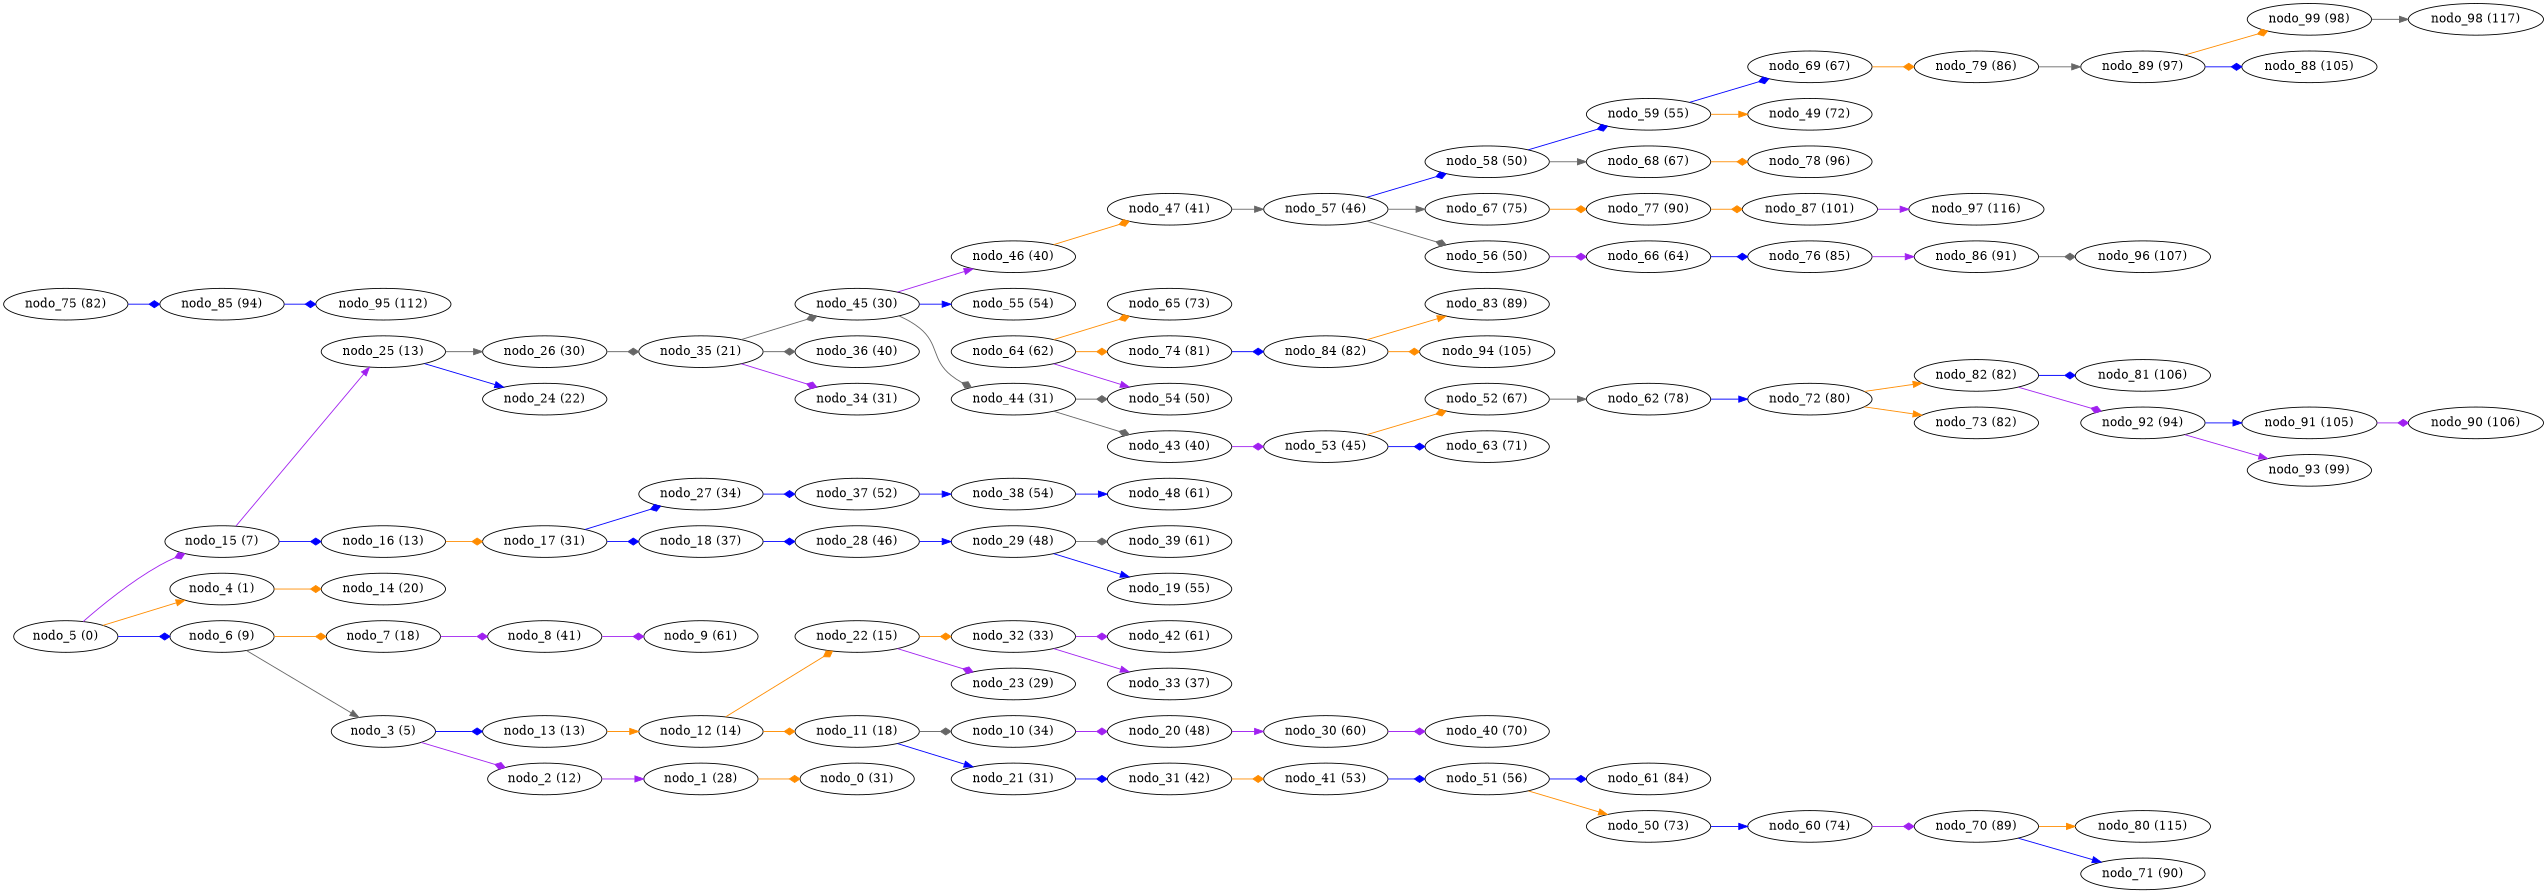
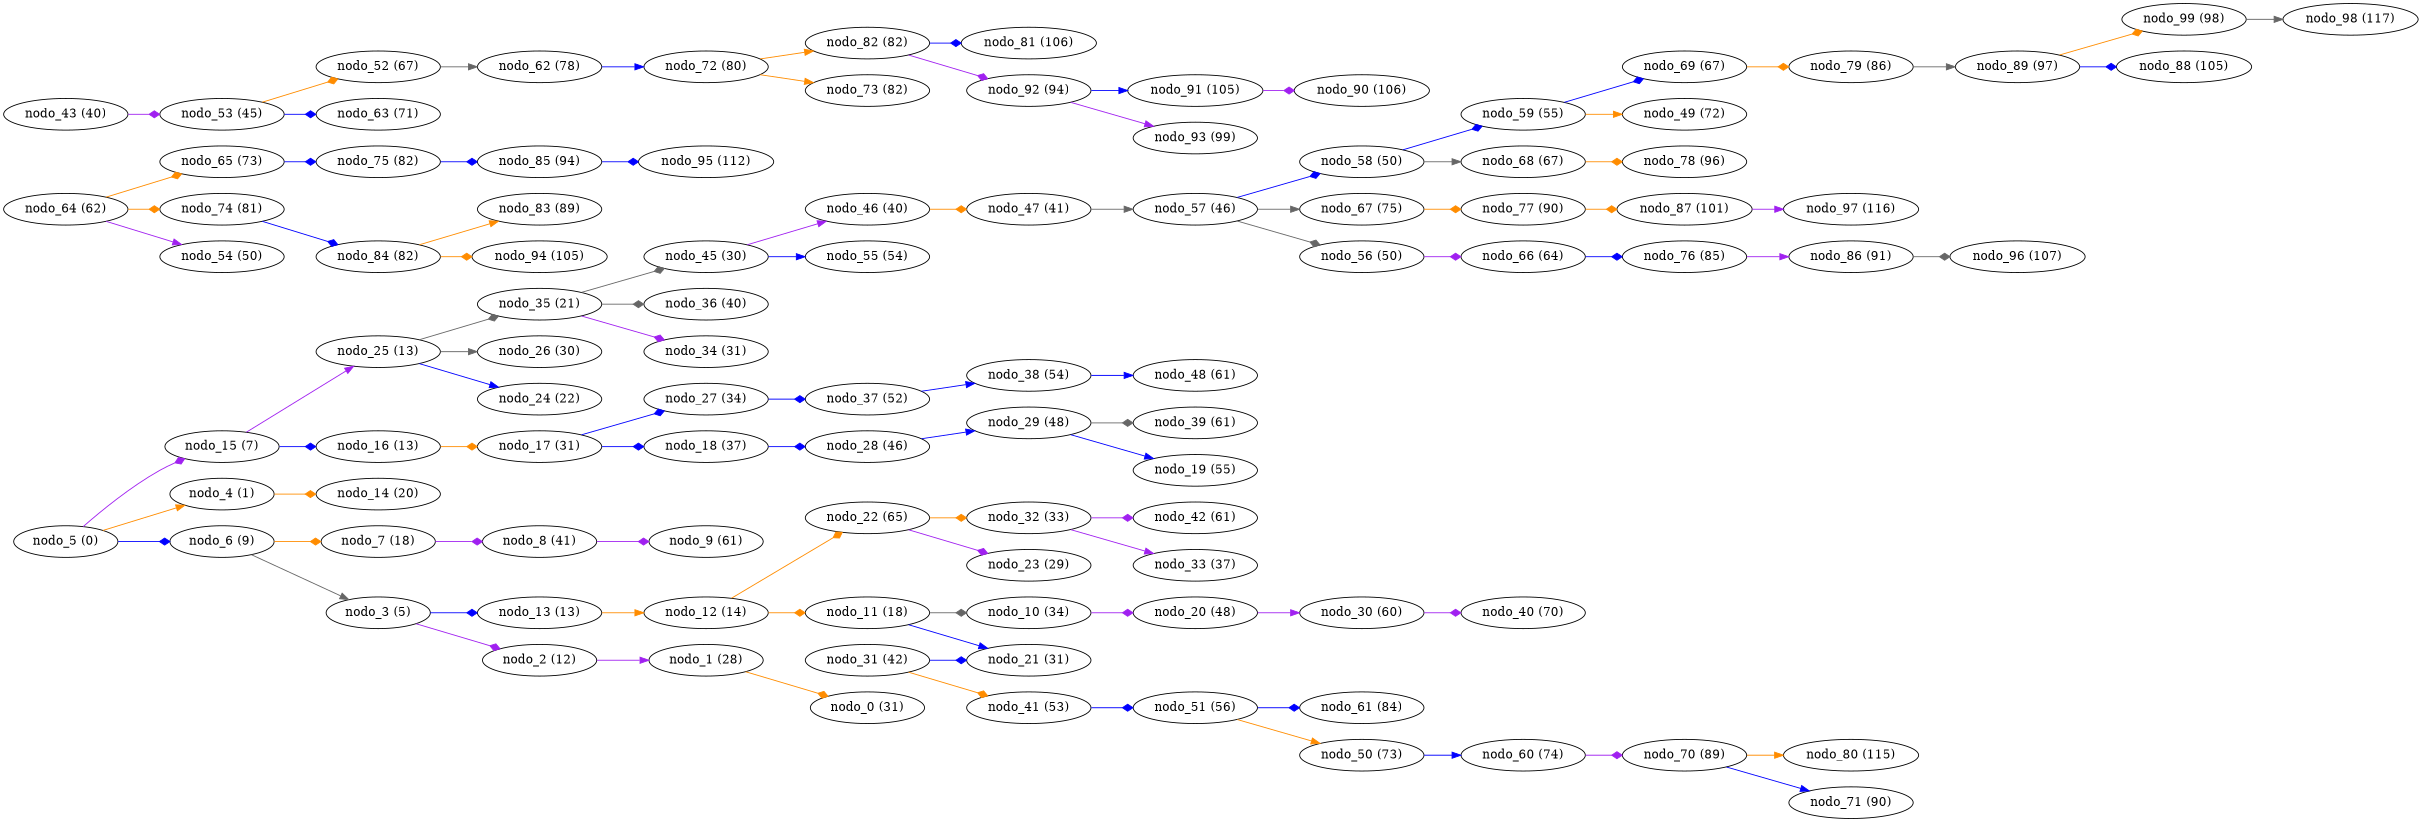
edge "nodo_65 (73)" -> "nodo_75 (82)": added
edge "nodo_26 (30)" -> "nodo_35 (21)": now "nodo_25 (13)" -> "nodo_35 (21)"
node "nodo_44 (31)": removed
node "nodo_22 (15)": label "nodo_22 (15)" -> "nodo_22 (65)"
edge "nodo_21 (31)" -> "nodo_31 (42)": reversed
